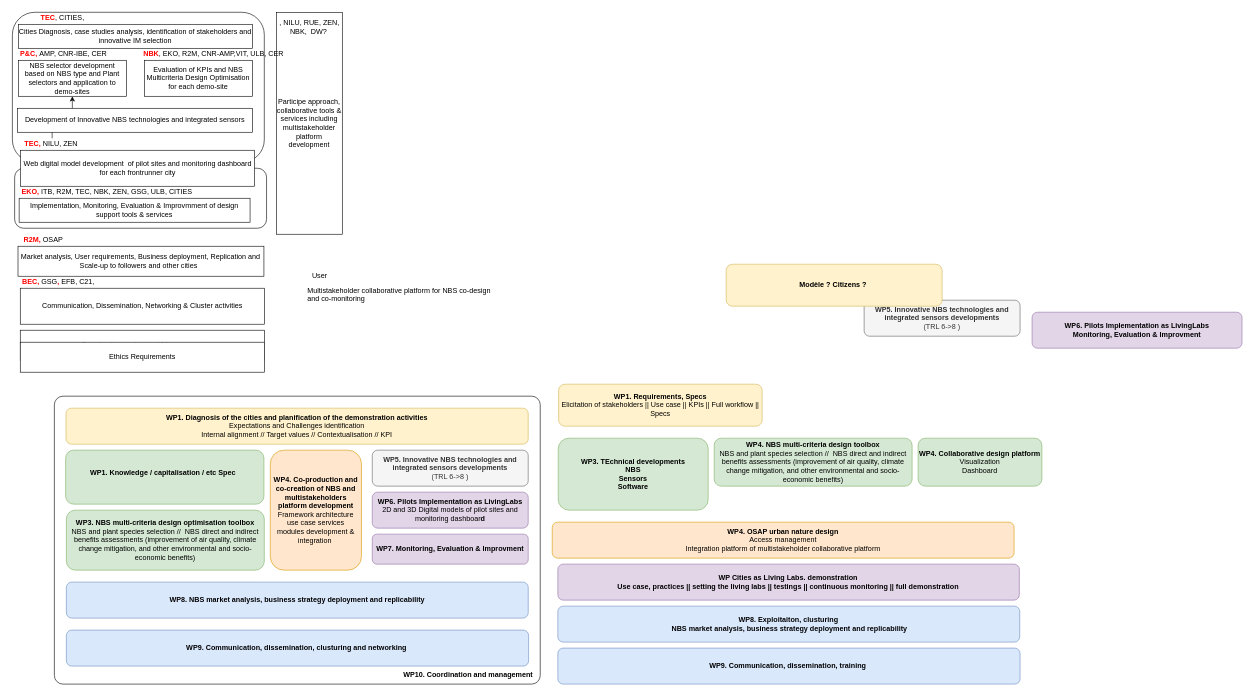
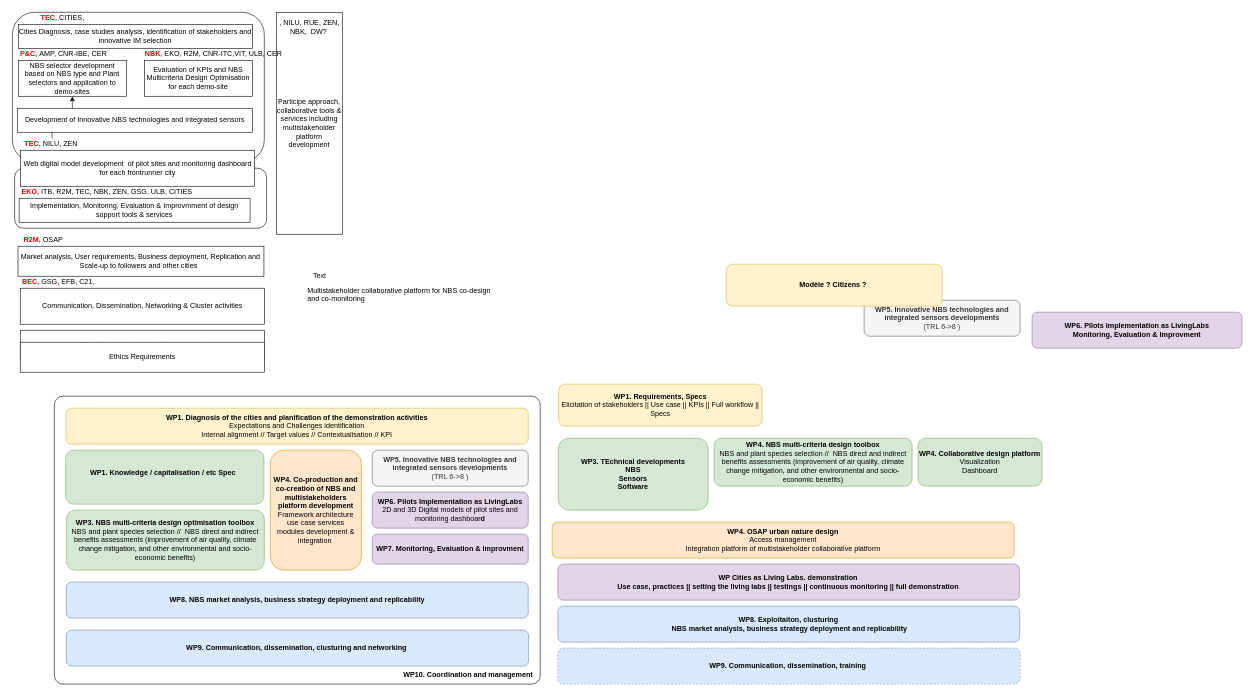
node "NBK, EKO, R2M, CNR-AMP,VIT, ULB, CER": label "NBK, EKO, R2M, CNR-AMP,VIT, ULB, CER" -> "NBK, EKO, R2M, CNR-ITC,VIT, ULB, CER"
node "User": label "User" -> "Text"
node "WP9. Communication, dissemination, training": style solid -> dashed
